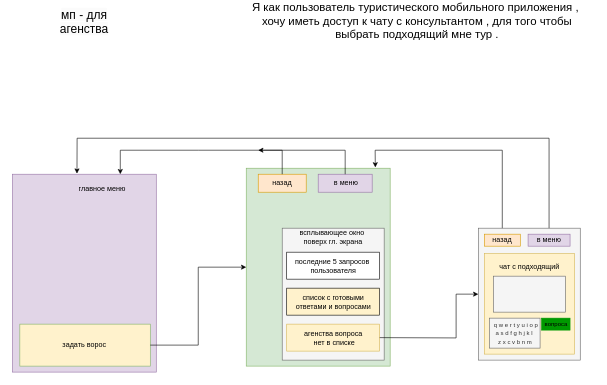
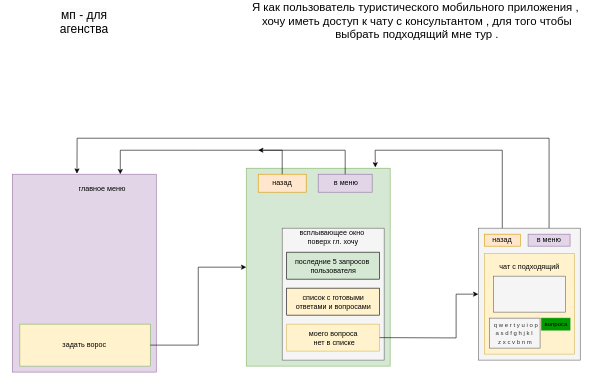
node "всплывающее окно поверх гл. экрана": label "всплывающее окно поверх гл. экрана" -> "всплывающее окно поверх гл. хочу"
node "последние 5 запросов пользователя": fillcolor #ffffff -> #d5e8d4
node "агенства вопроса нет в списке": label "агенства вопроса нет в списке" -> "моего вопроса нет в списке"
